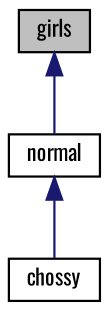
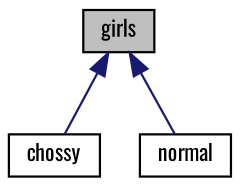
edge "chossy" -> "normal": now "chossy" -> "girls"
